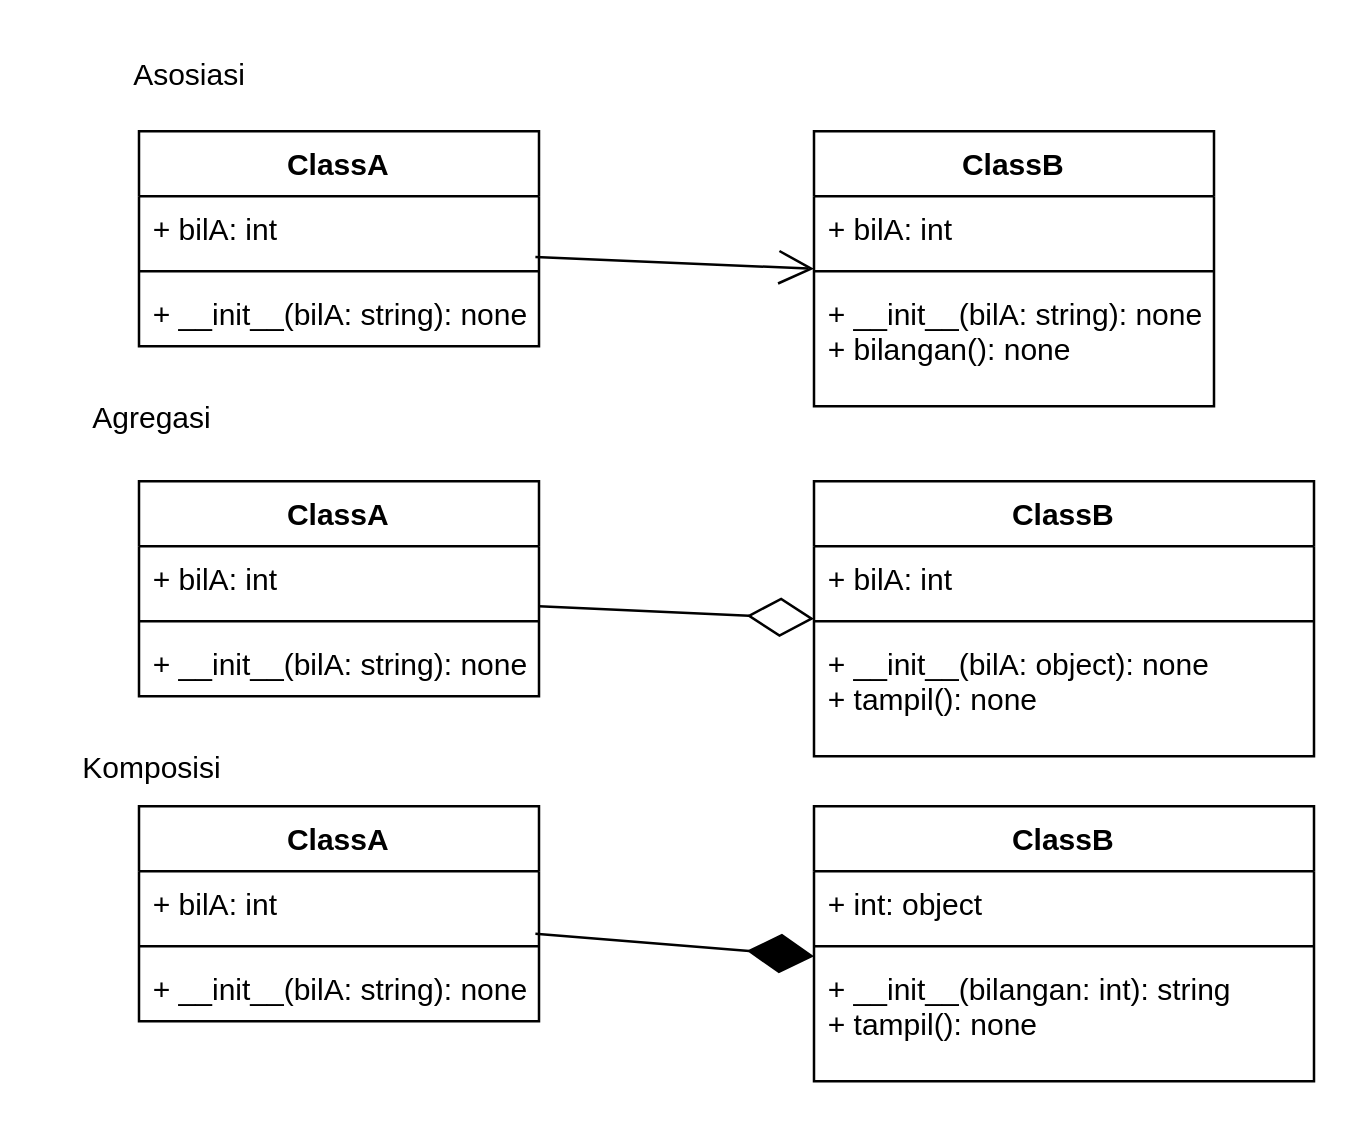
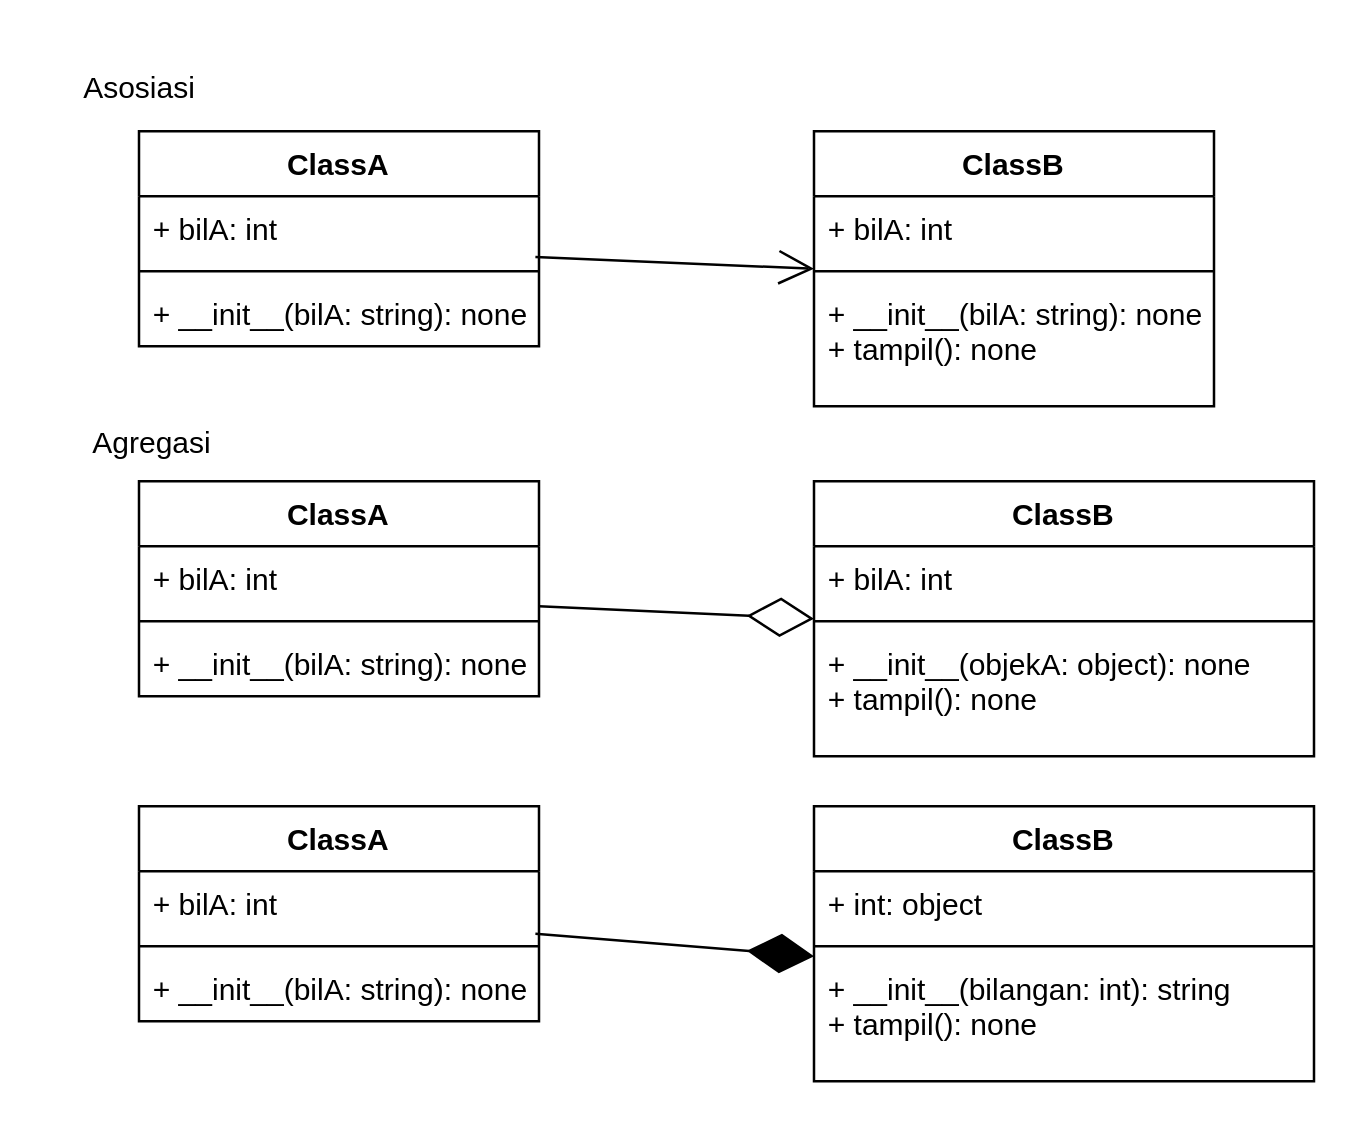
node "Asosiasi": moved (189, 76) -> (139, 89)
node "+ __init__(bilA: string): none + bilangan(): none": label "+ __init__(bilA: string): none + bilangan(): none" -> "+ __init__(bilA: string): none + tampil(): none"
node "Agregasi": moved (151, 419) -> (151, 444)
node "+ __init__(bilA: object): none + tampil(): none": label "+ __init__(bilA: object): none + tampil(): none" -> "+ __init__(objekA: object): none + tampil(): none"
node "Komposisi": removed
